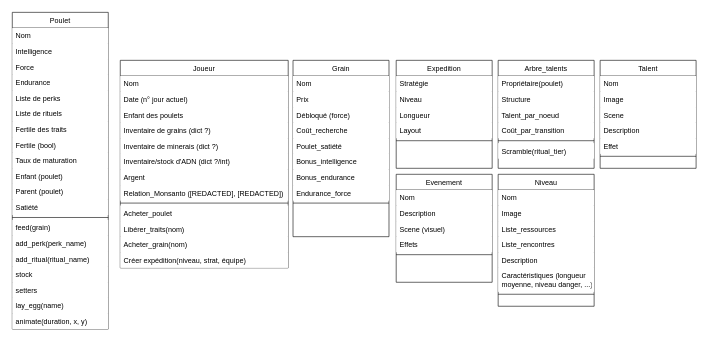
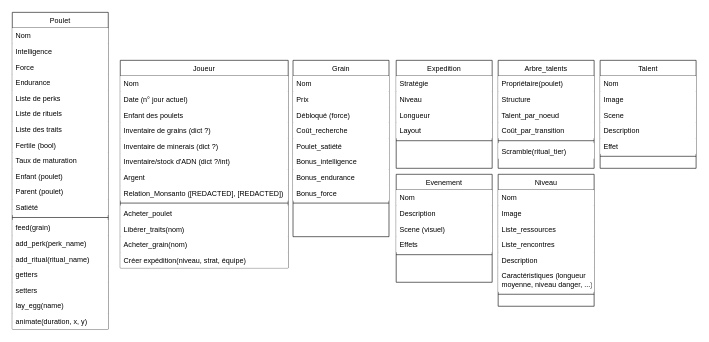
node "Fertile des traits": label "Fertile des traits" -> "Liste des traits"
node "Endurance_force": label "Endurance_force" -> "Bonus_force"
node "stock": label "stock" -> "getters"
